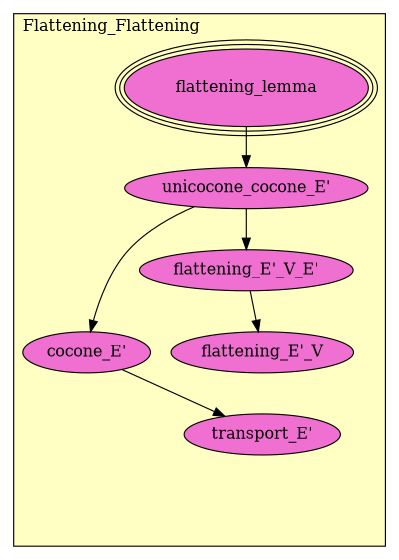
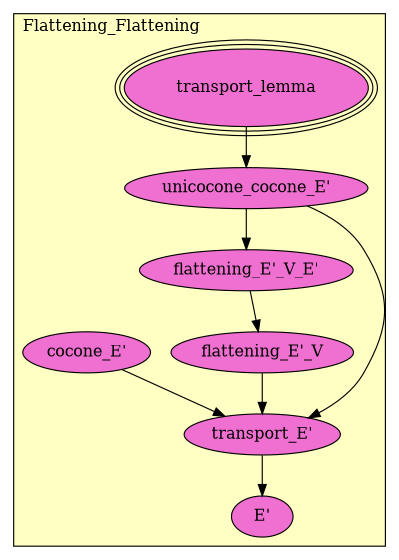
node "flattening_lemma": label "flattening_lemma" -> "transport_lemma"
edge "unicocone_cocone_E'" -> "cocone_E'": now "unicocone_cocone_E'" -> "transport_E'"
edge "flattening_E'_V" -> "transport_E'": added
node "E'": added
